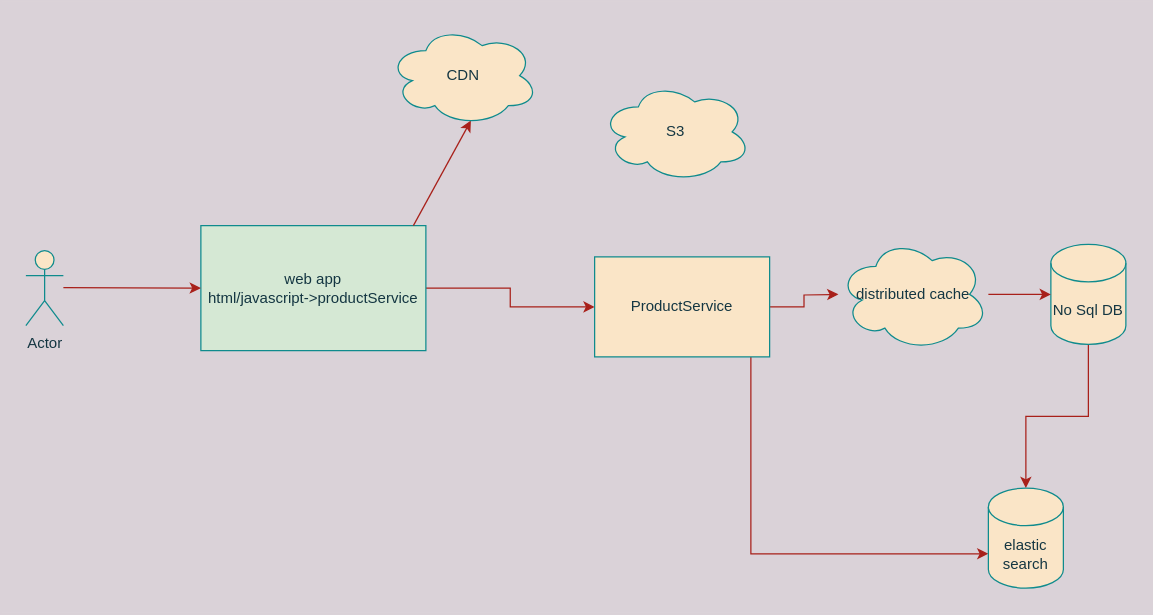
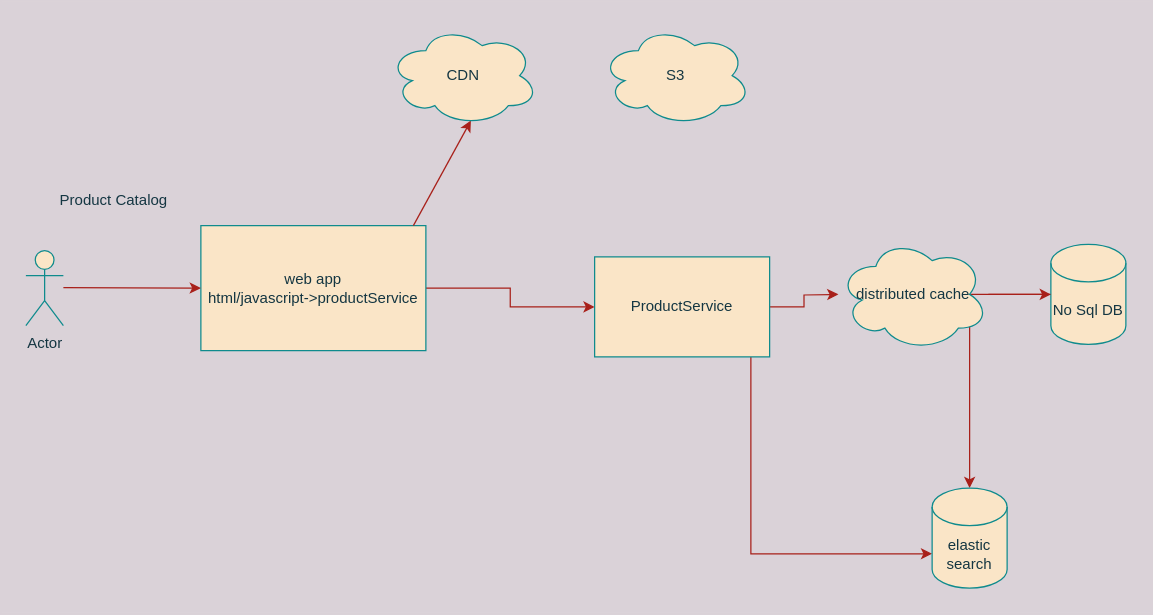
node "S3": moved (676, 132) -> (676, 76)
node "Product Catalog": added
node "web app html/javascript->productService": fillcolor #d5e8d4 -> #fae5c7
node "elastic search": moved (1026, 538) -> (969, 538)
